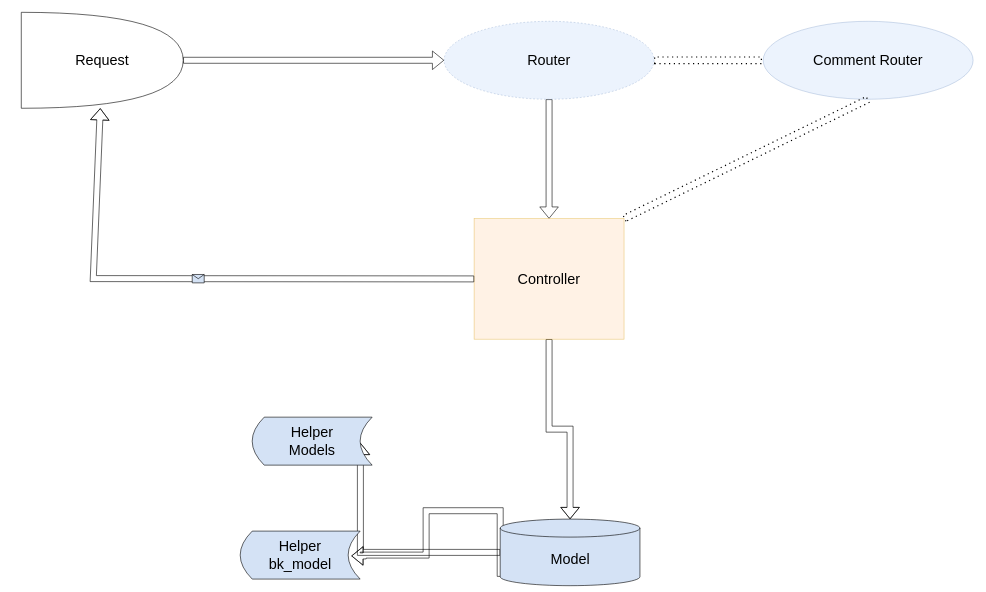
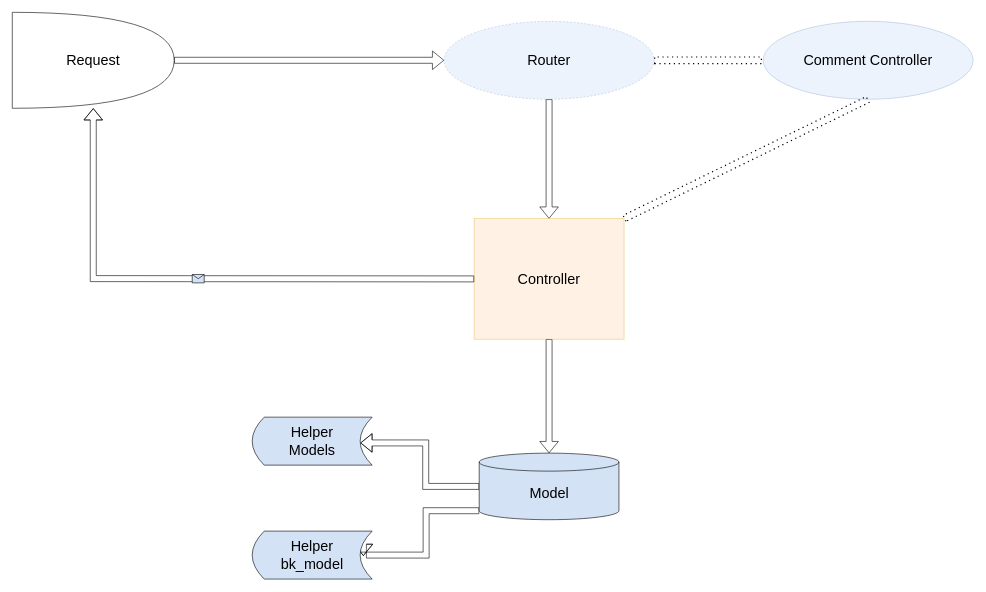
node "Request": moved (102, 60) -> (93, 60)
node "Comment Router": label "Comment Router" -> "Comment Controller"
node "Model": moved (570, 553) -> (549, 487)
node "Helper bk_model": moved (300, 555) -> (312, 555)
